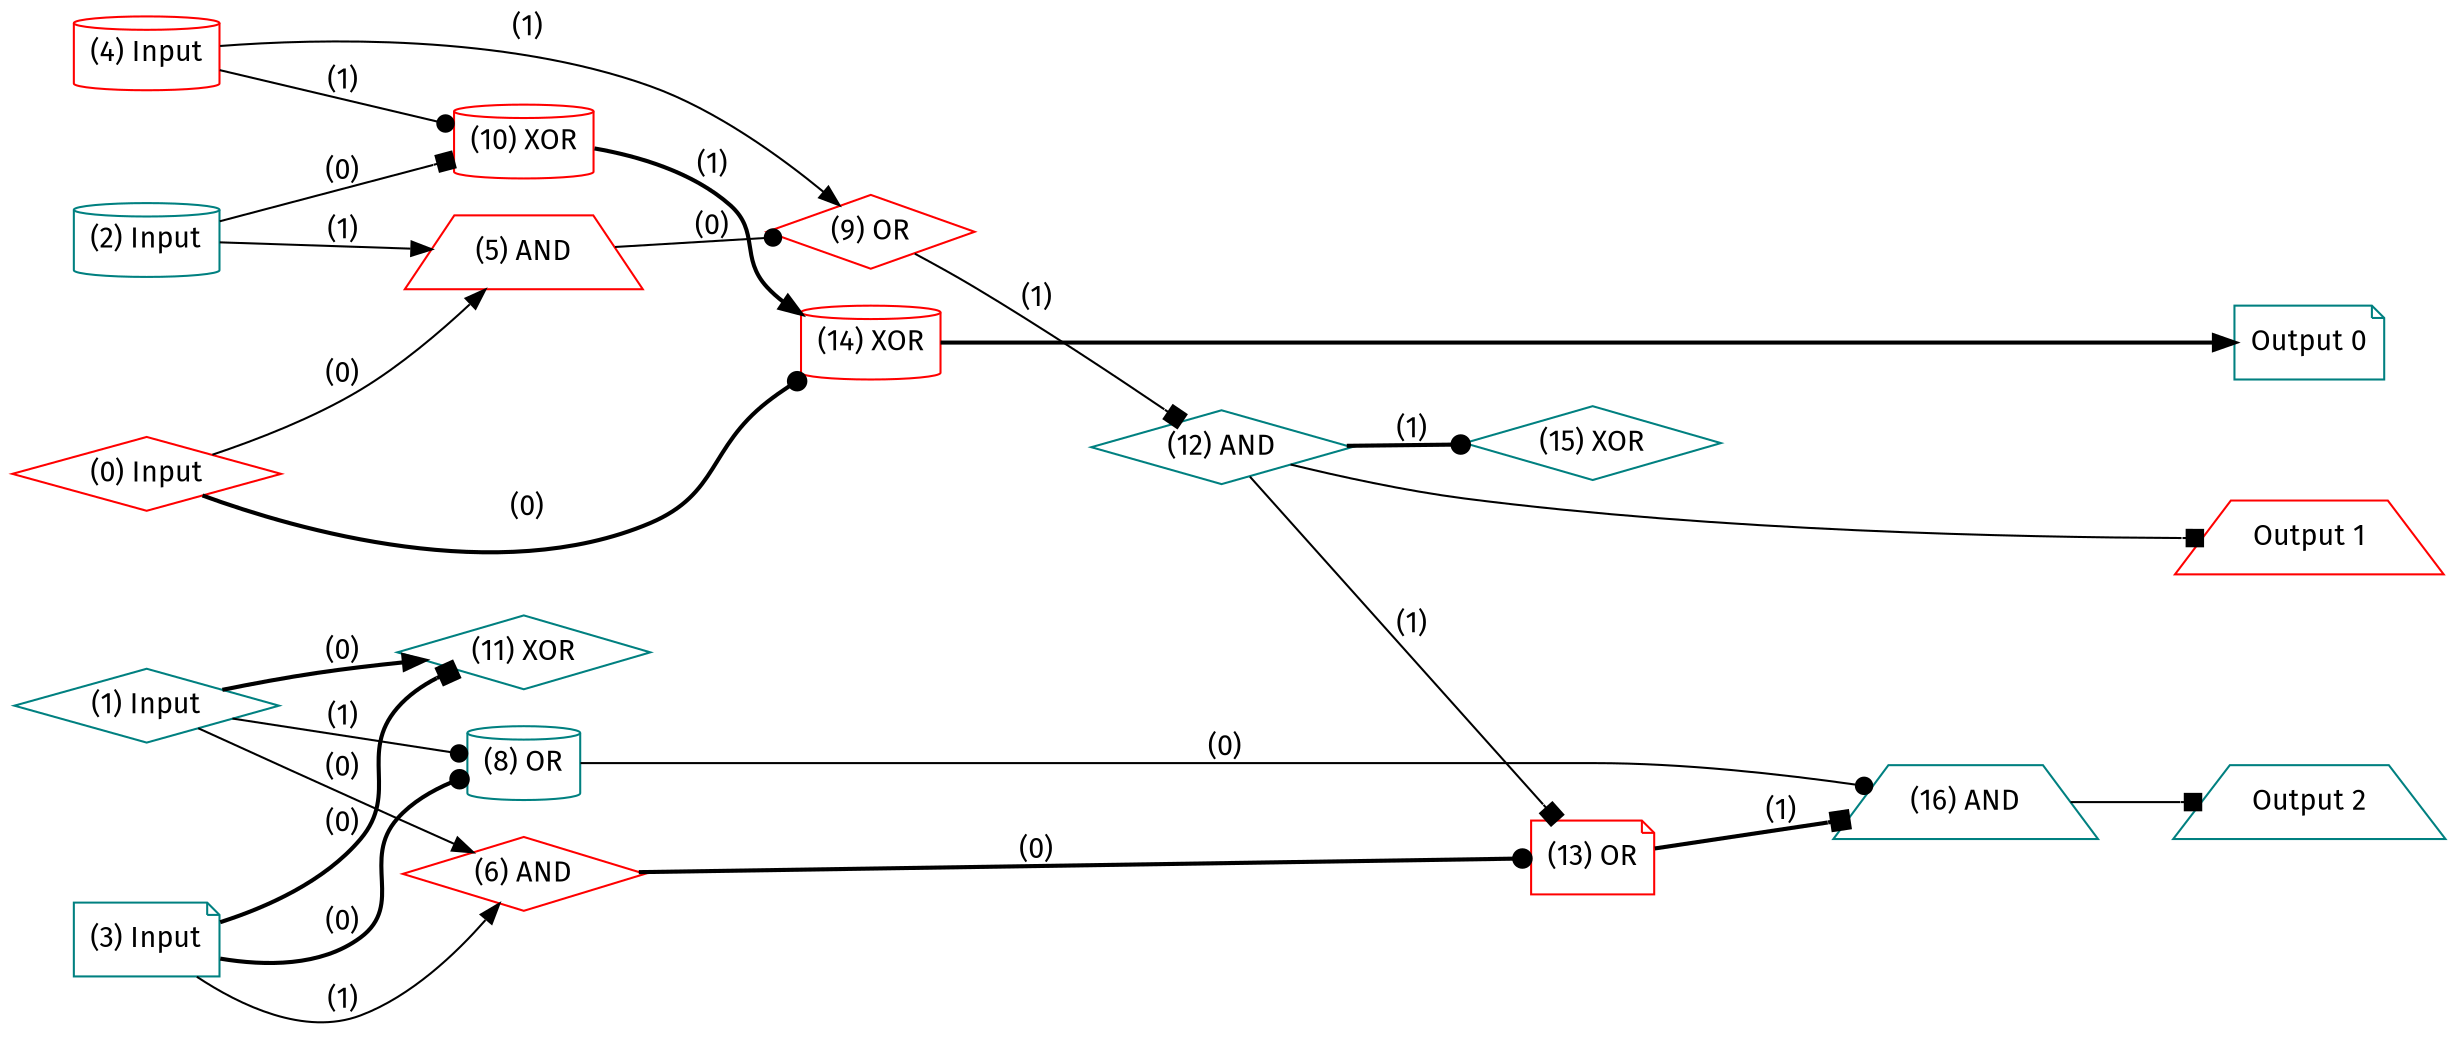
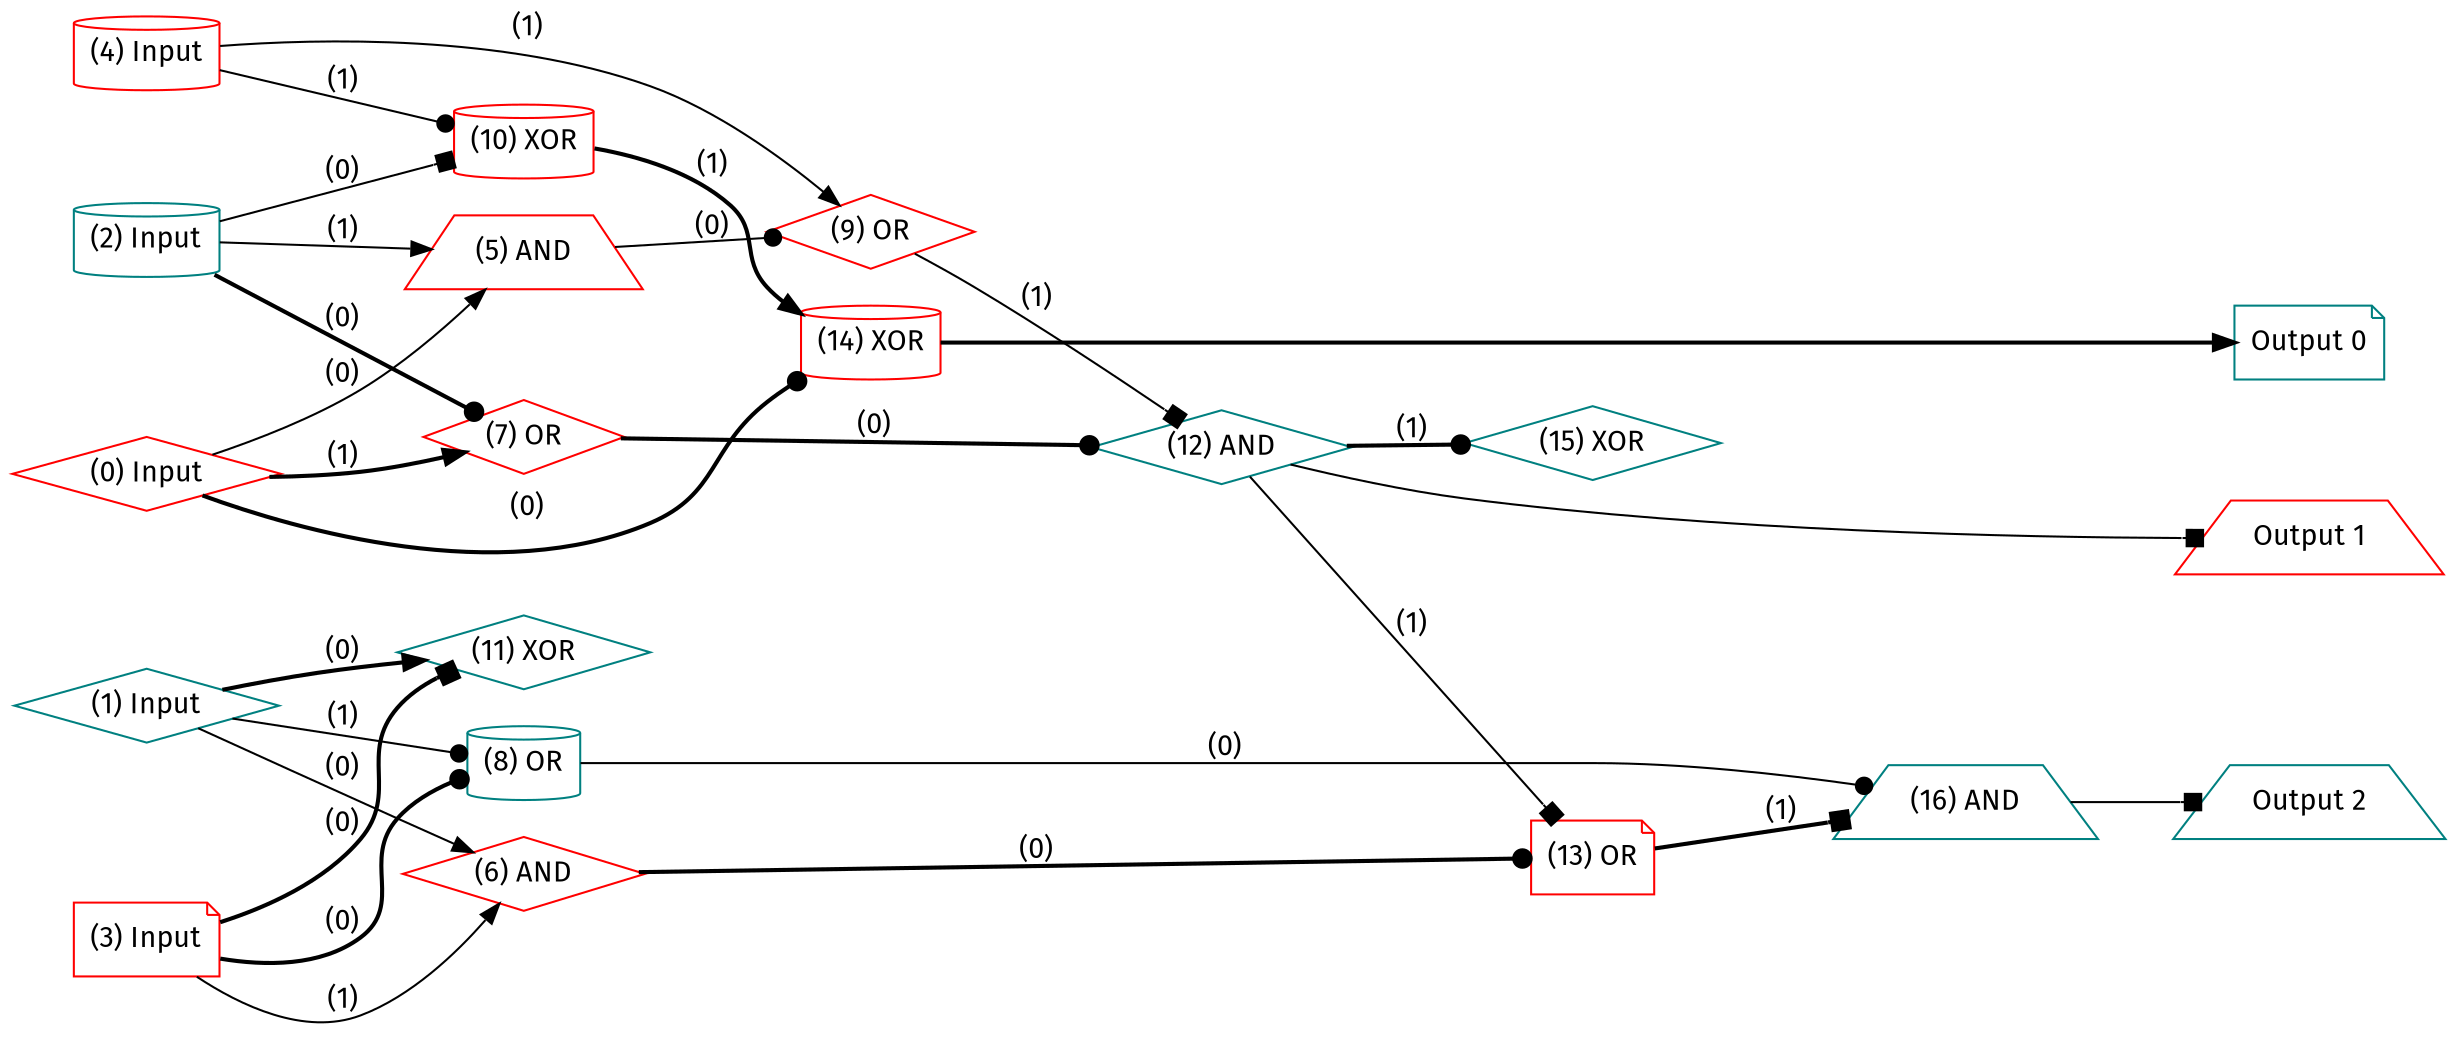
node "(7) OR": added
node "(3) Input": color teal -> red
